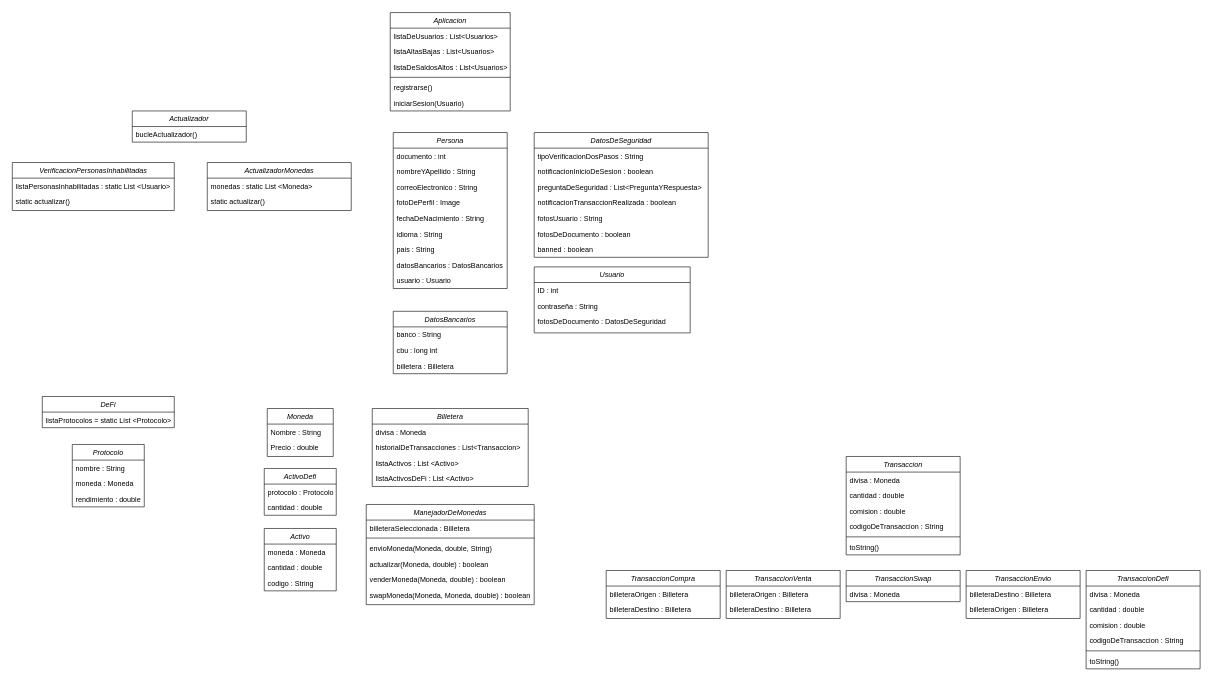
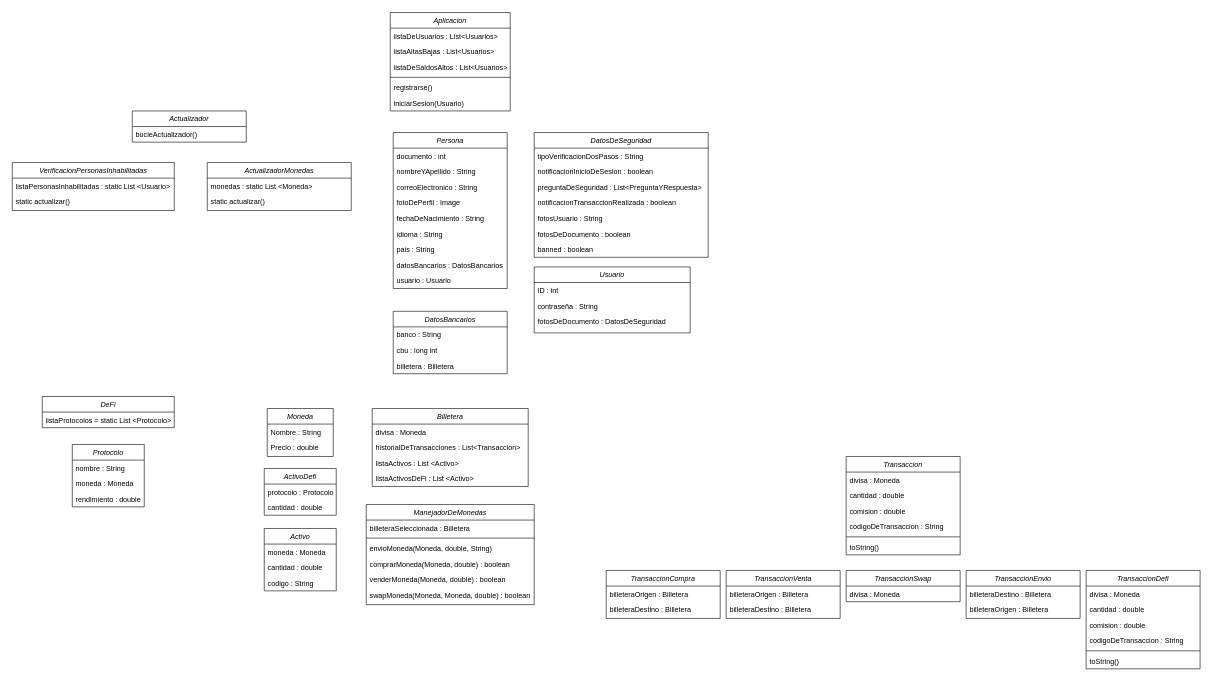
node "actualizar(Moneda, double) : boolean": label "actualizar(Moneda, double) : boolean" -> "comprarMoneda(Moneda, double) : boolean"
